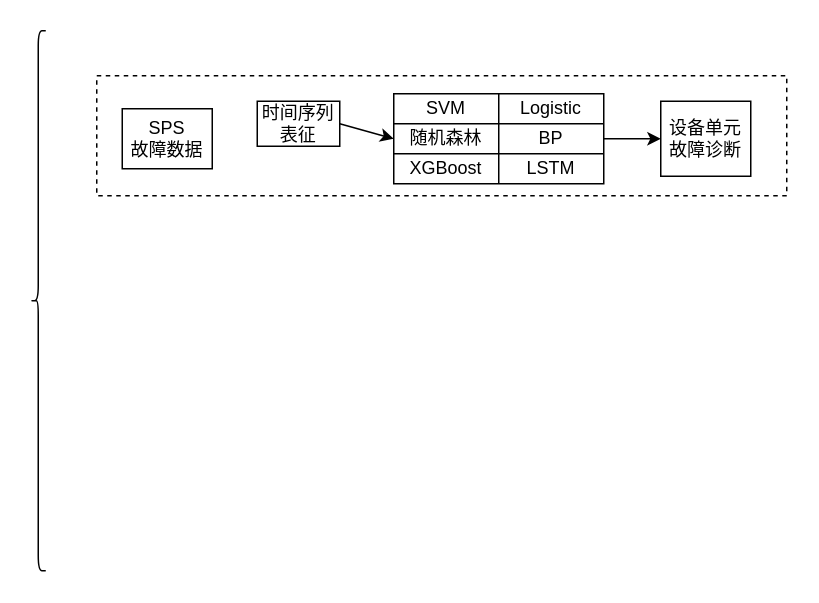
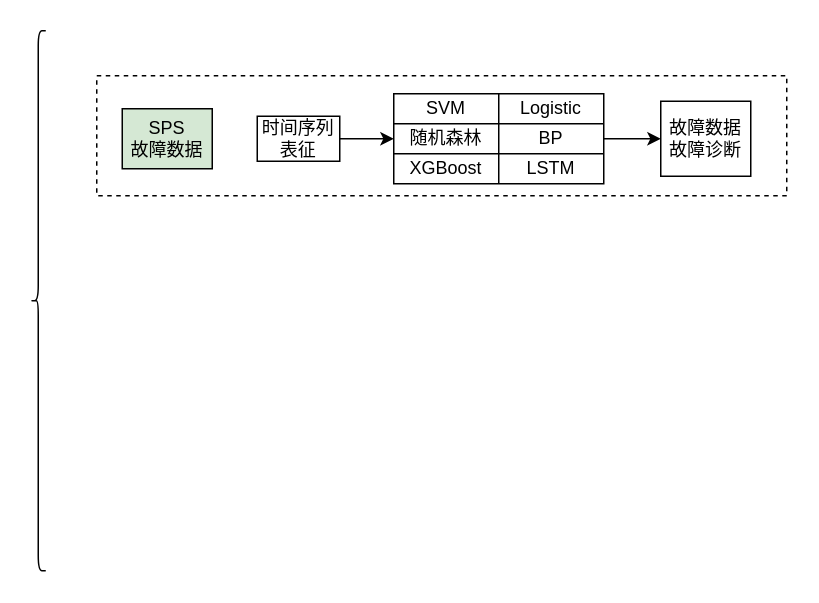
node "时间序列表征": moved (299, 124) -> (299, 139)
node "SPS 故障数据": fillcolor #ffffff -> #d5e8d4
node "设备单元 故障诊断": label "设备单元 故障诊断" -> "故障数据 故障诊断"
